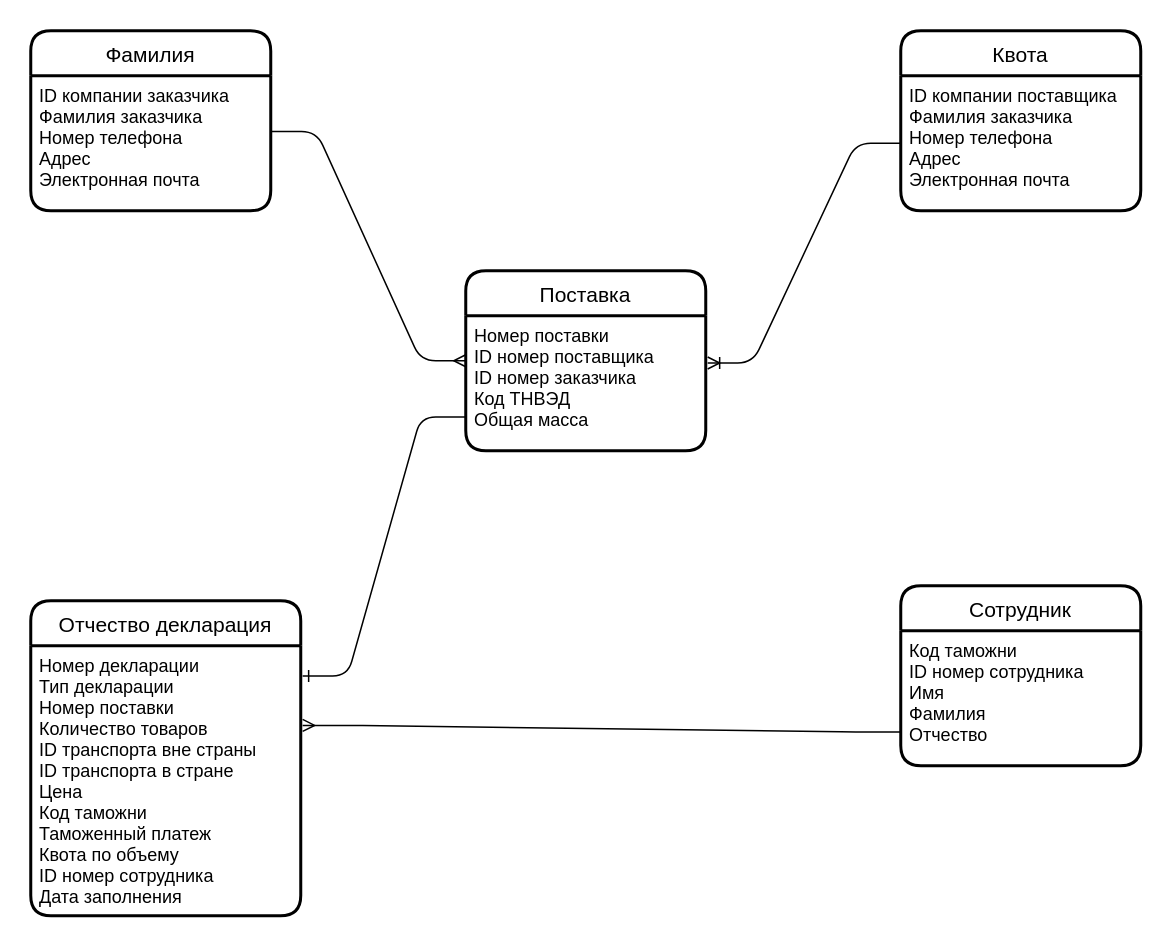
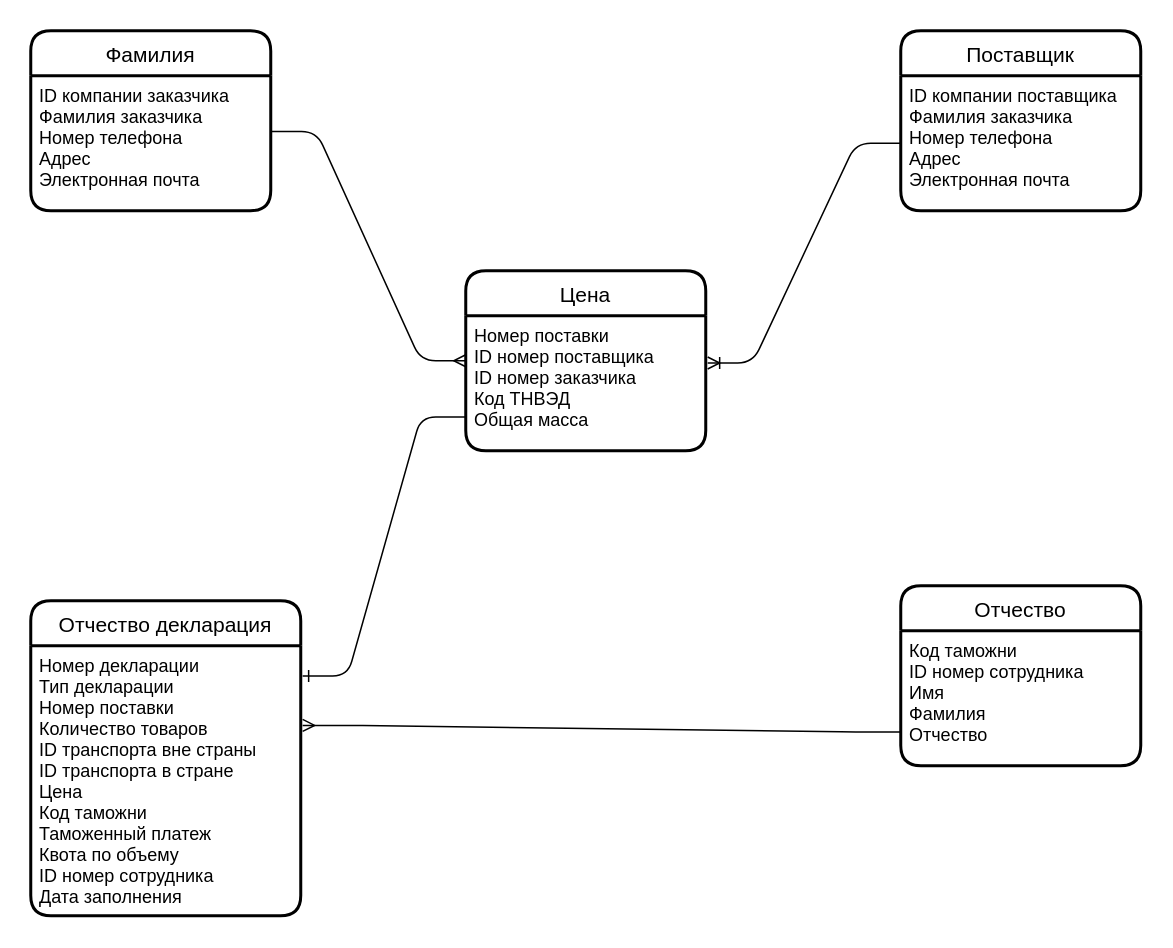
node "Квота": label "Квота" -> "Поставщик"
node "Поставка": label "Поставка" -> "Цена"
node "Сотрудник": label "Сотрудник" -> "Отчество"
